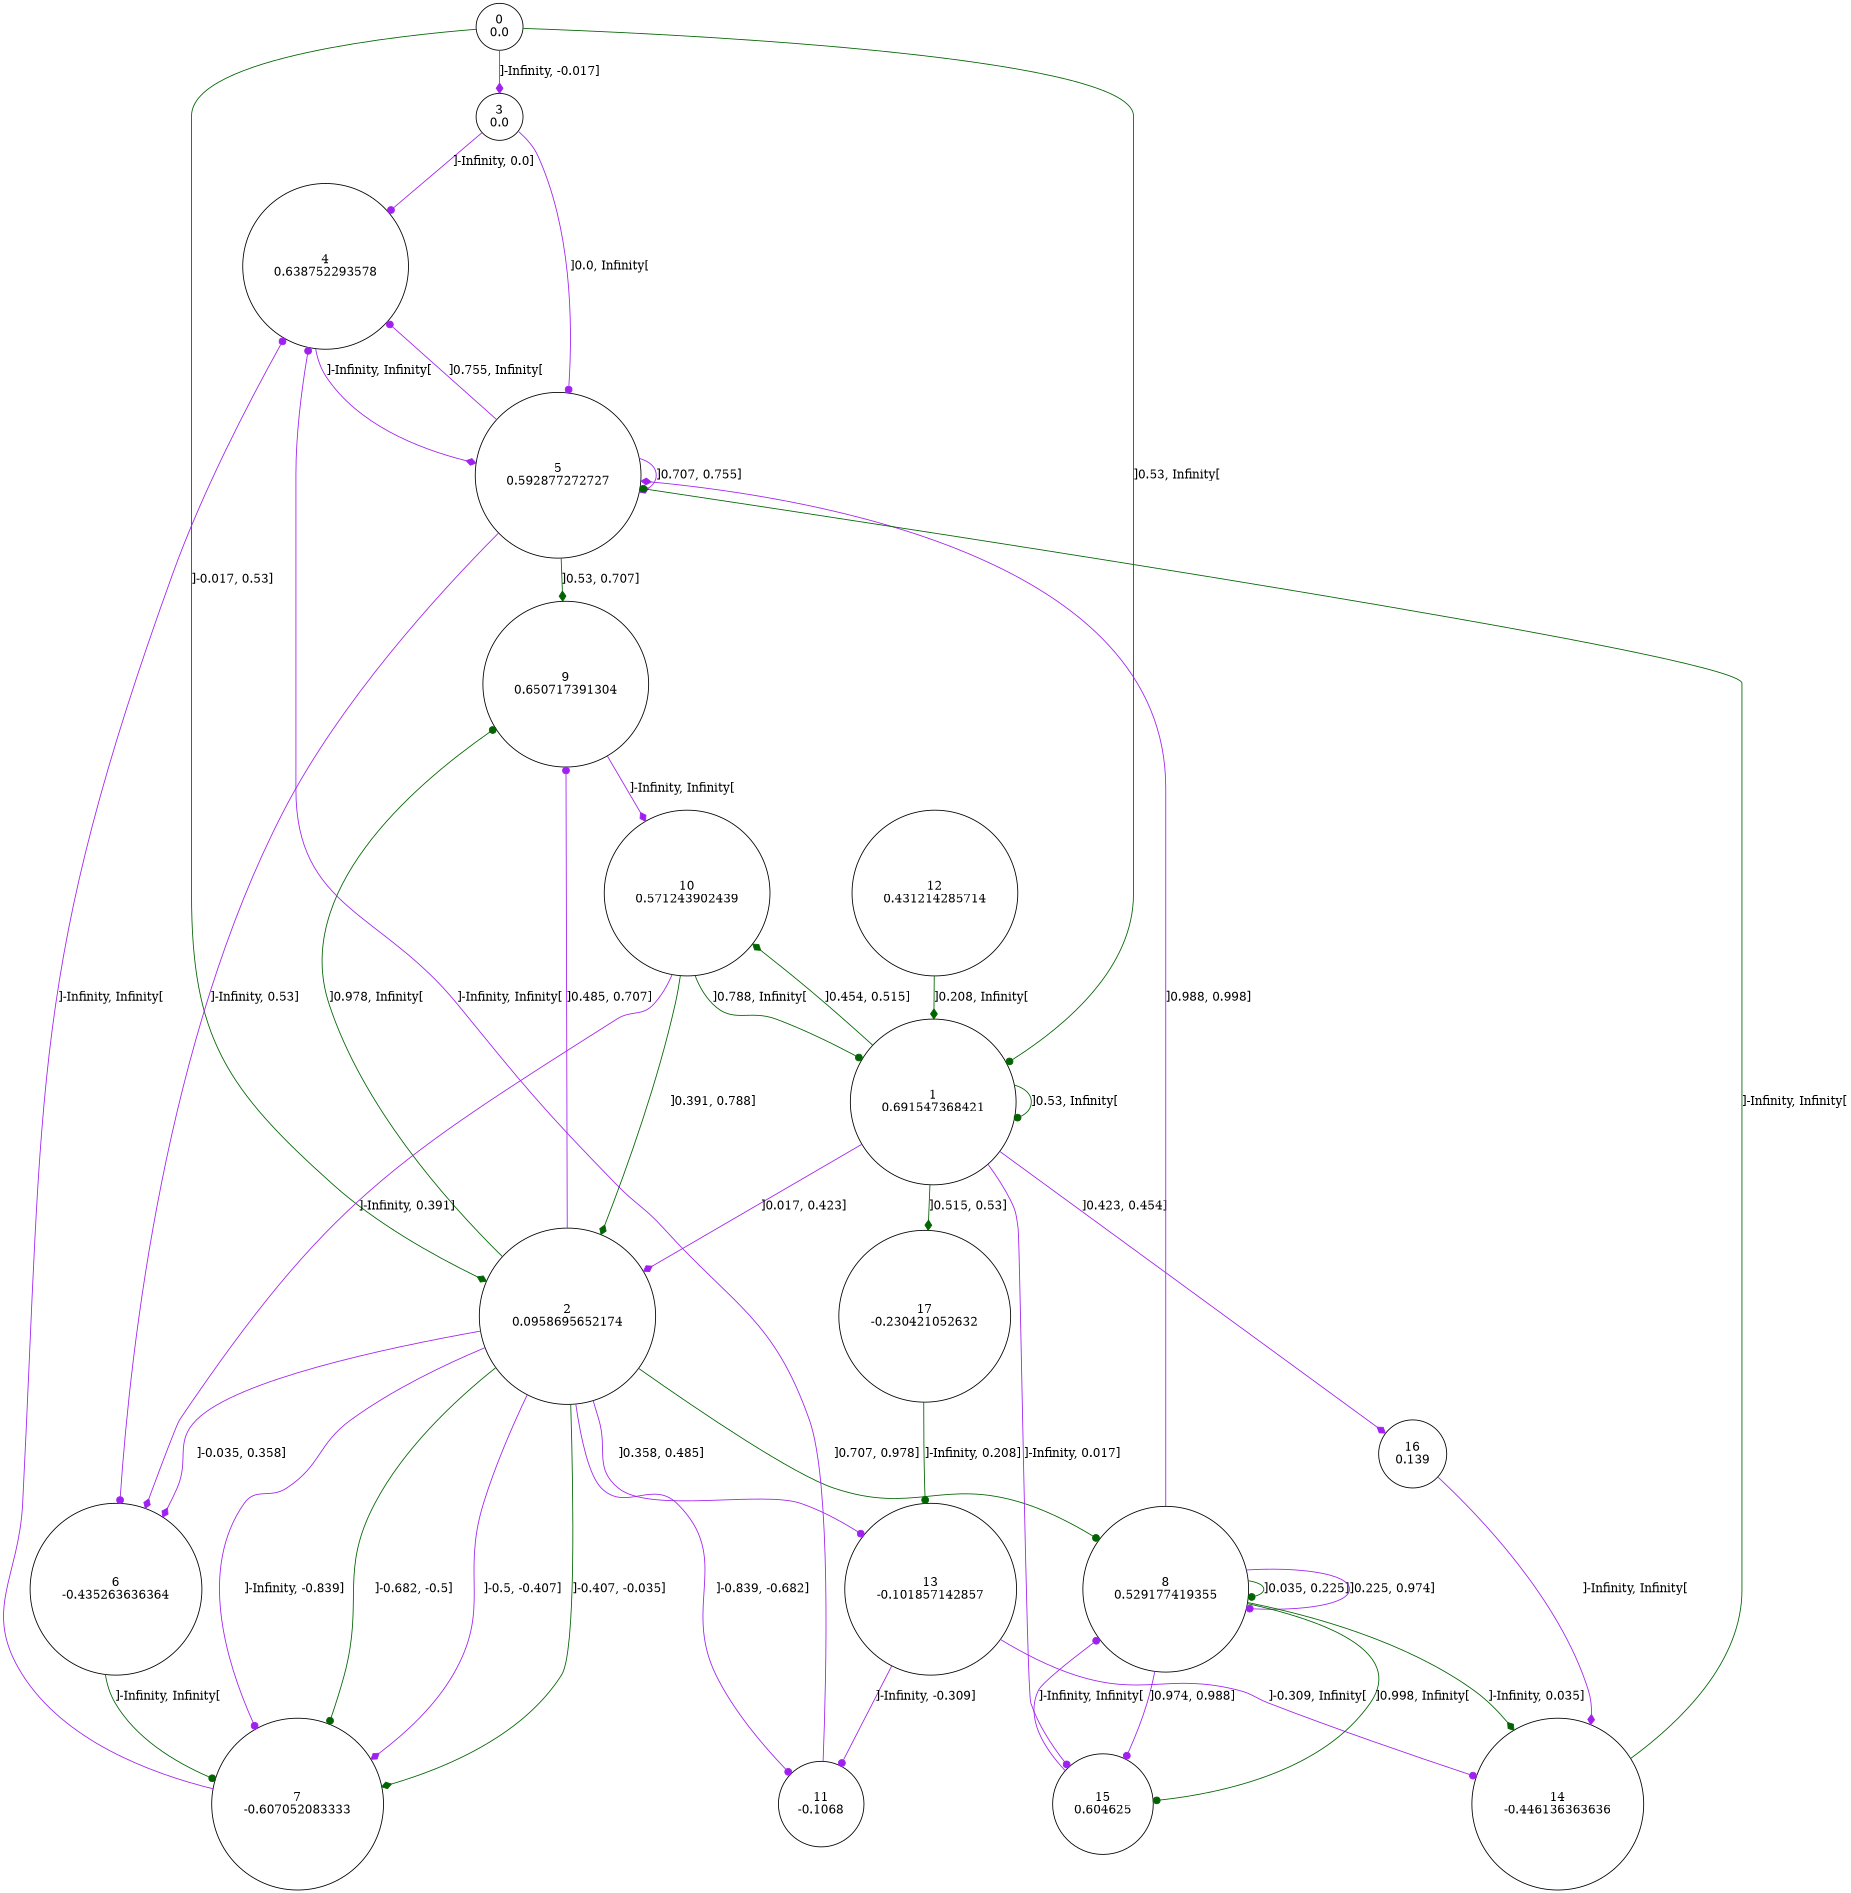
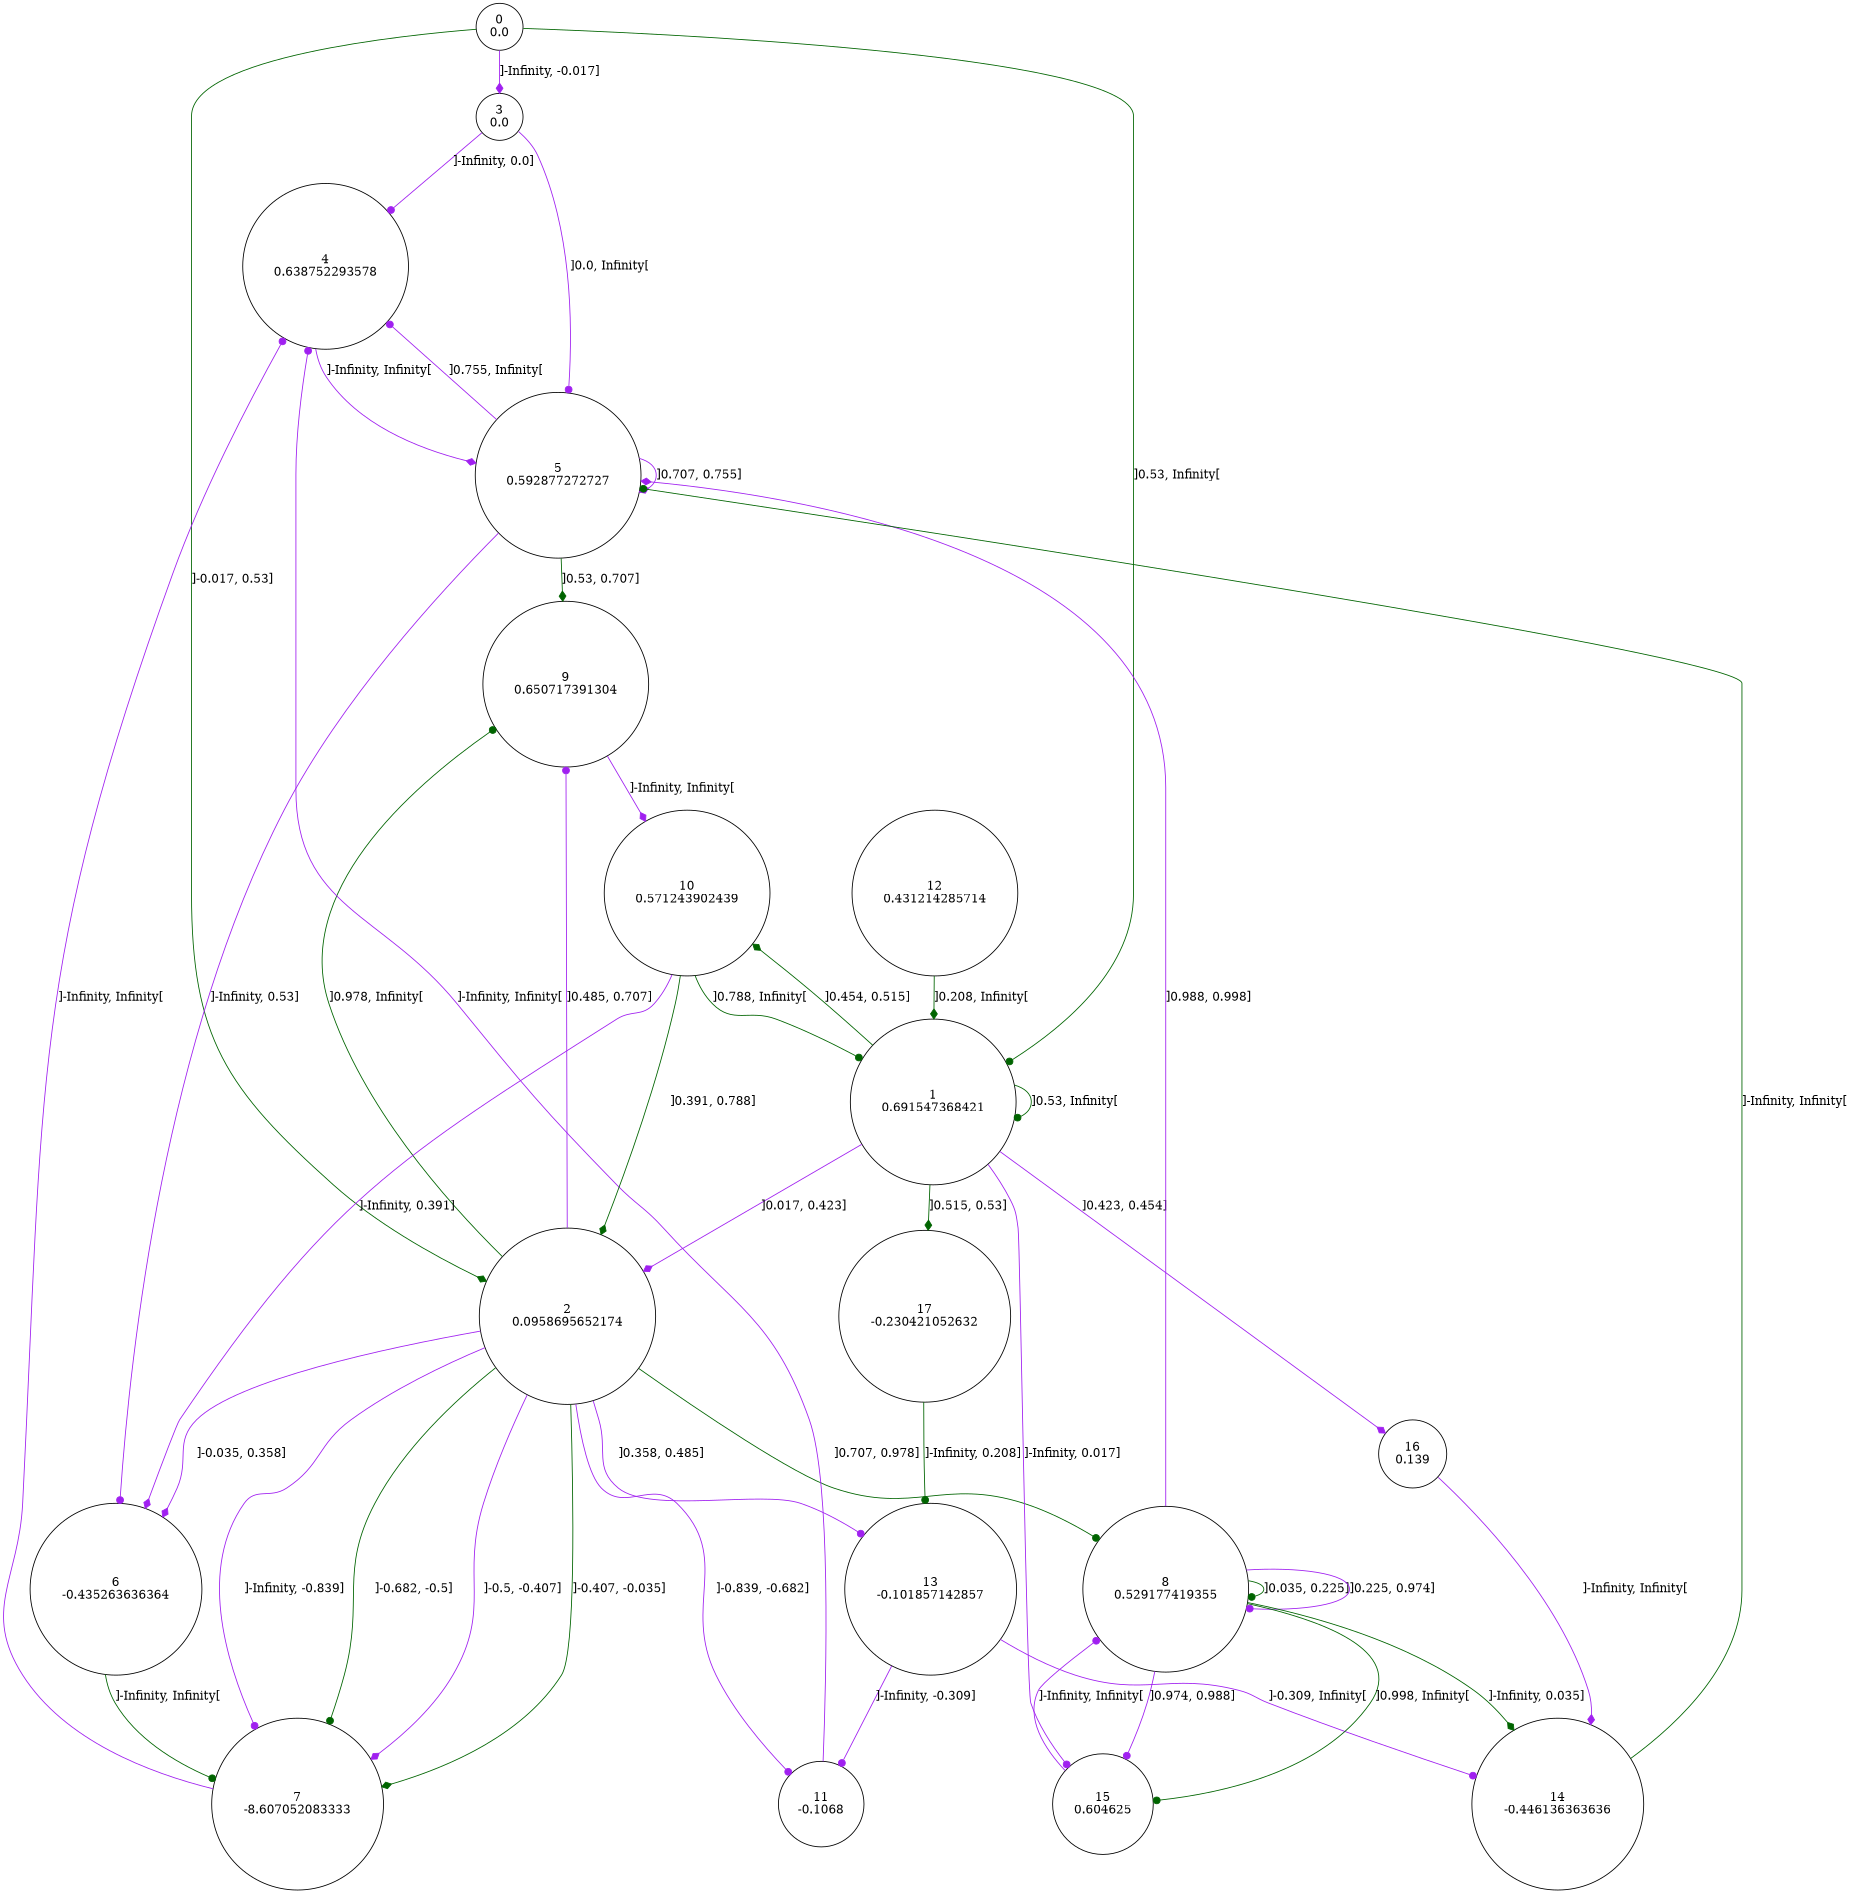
node "7 -0.607052083333": label "7 -0.607052083333" -> "7 -8.607052083333"
